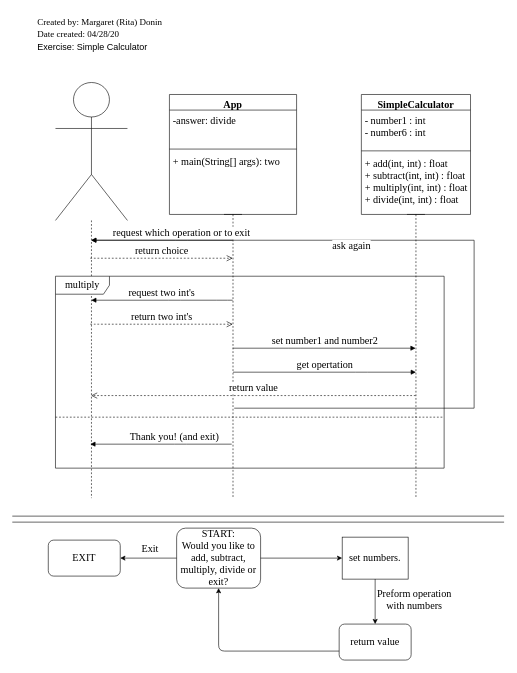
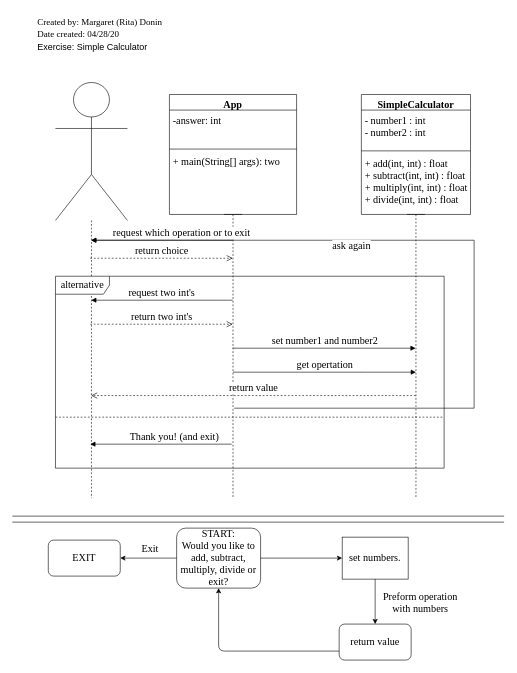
node "-answer: divide": label "-answer: divide" -> "-answer: int"
node "- number1 : int - number6 : int": label "- number1 : int - number6 : int" -> "- number1 : int - number2 : int"
node "multiply": label "multiply" -> "alternative"
node "Preform operation with numbers": moved (414, 600) -> (420, 603)
